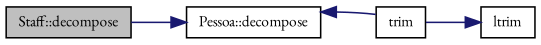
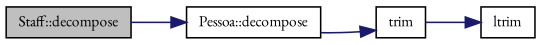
edge "trim" -> "Pessoa::decompose": reversed
